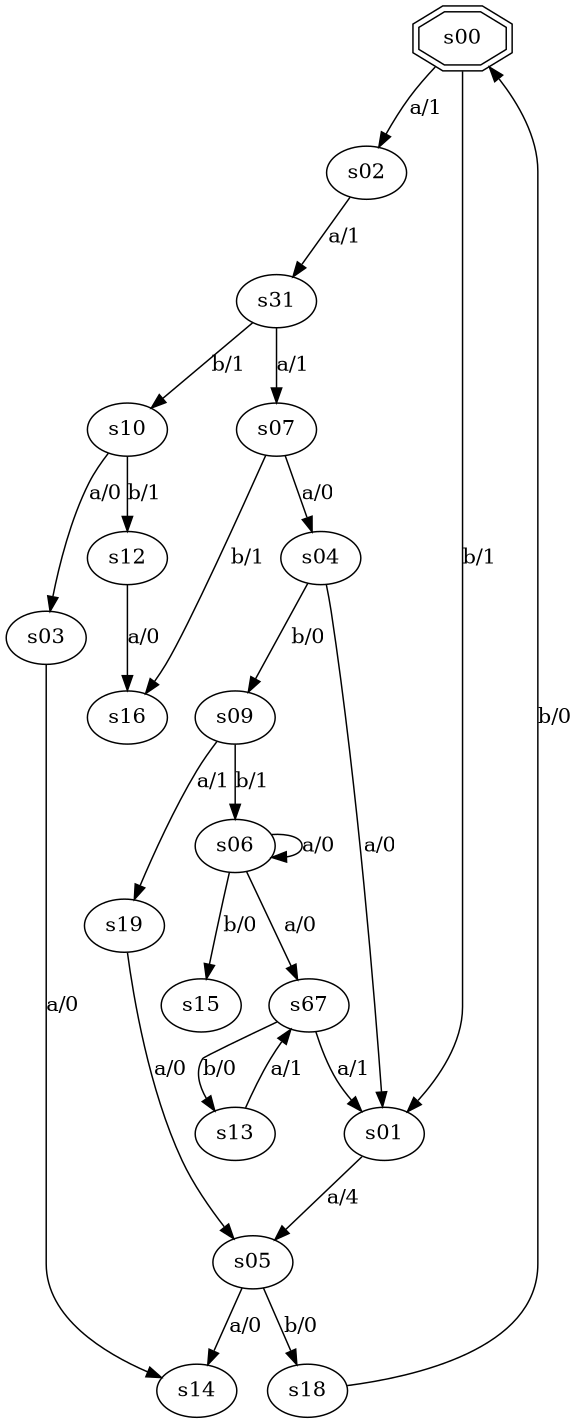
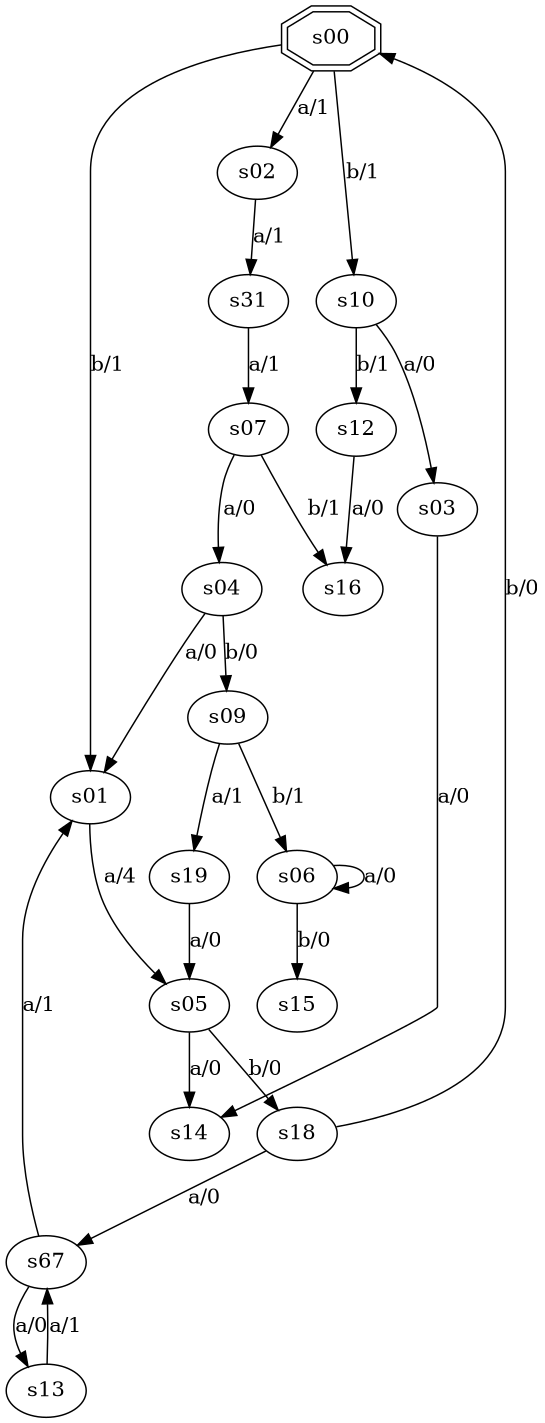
edge "s31" -> "s10": now "s00" -> "s10"
edge "s06" -> "s67": now "s18" -> "s67"
edge "s67" -> "s13": label "b/0" -> "a/0"
